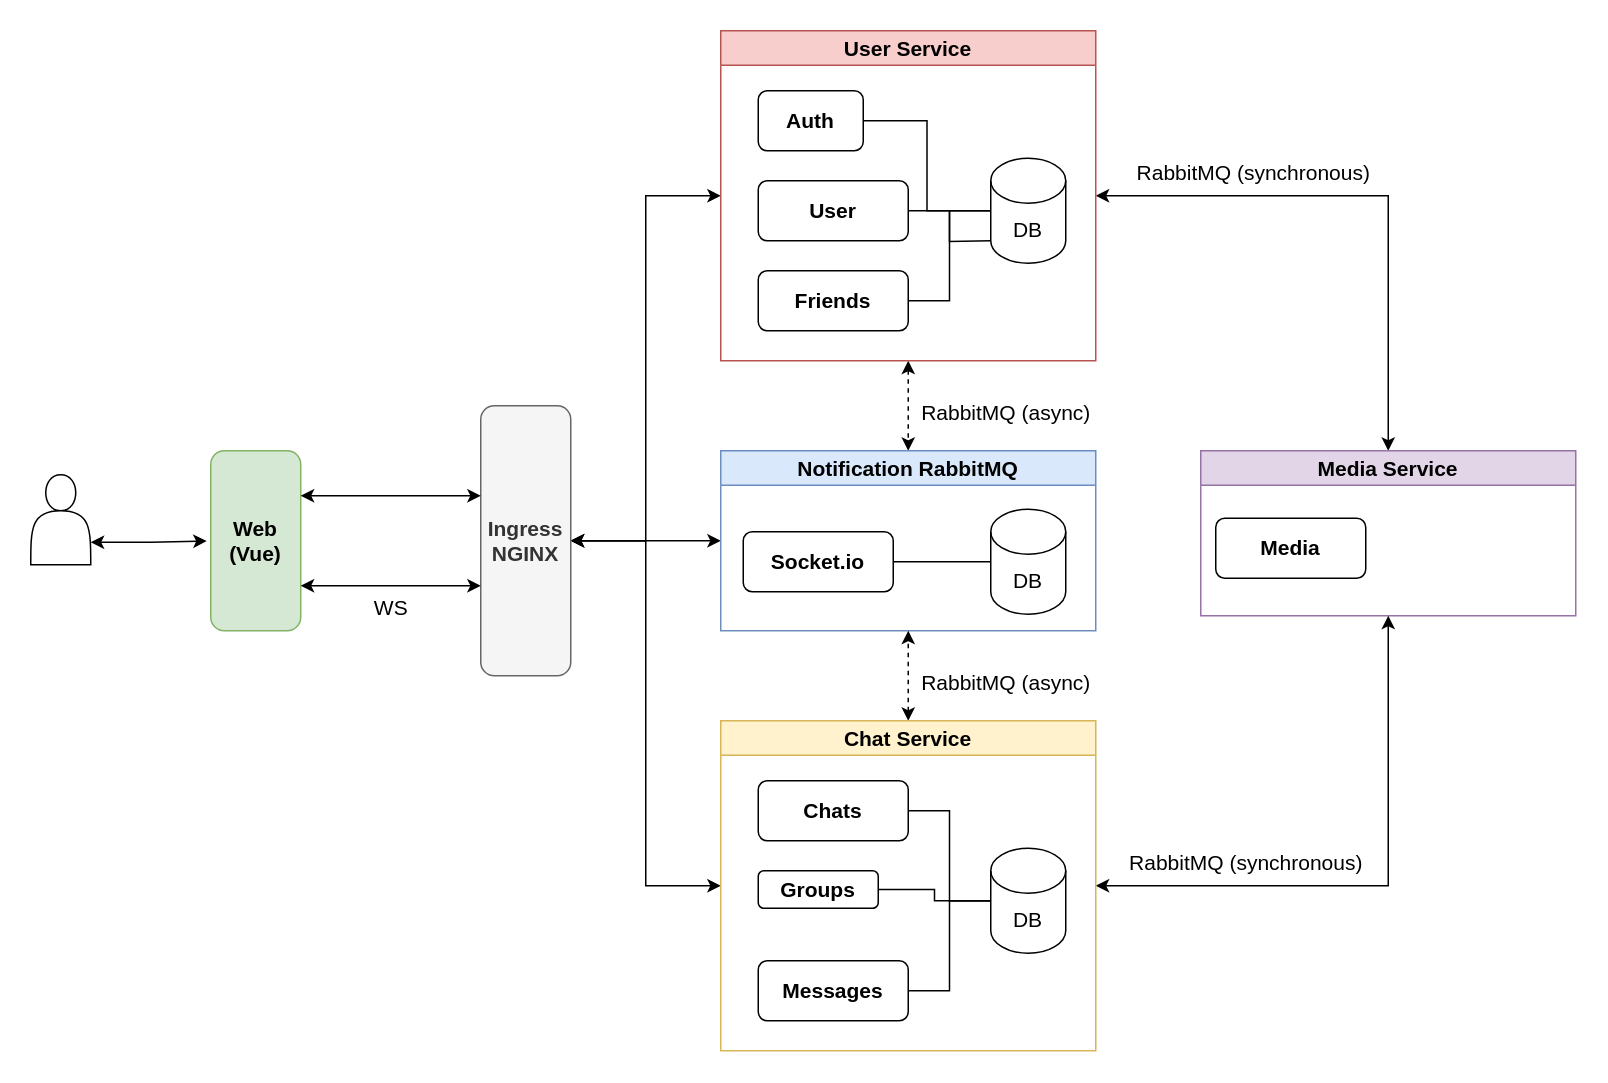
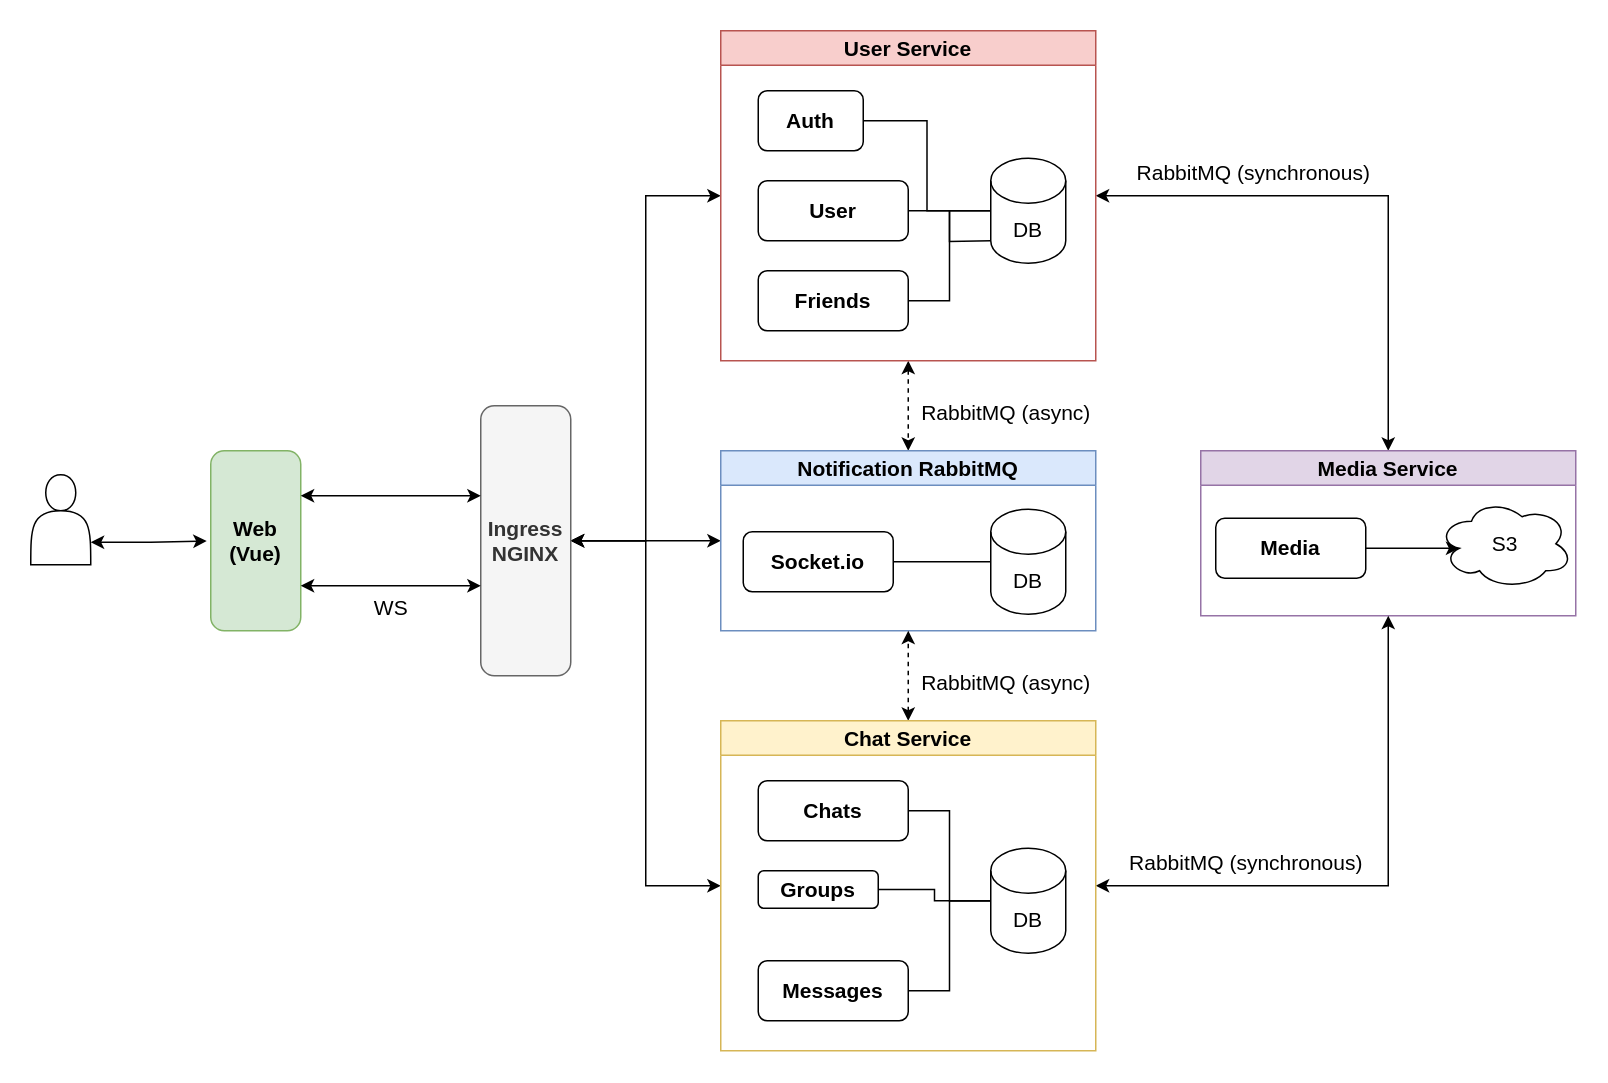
node "S3": added
edge "Media" -> "S3": added
